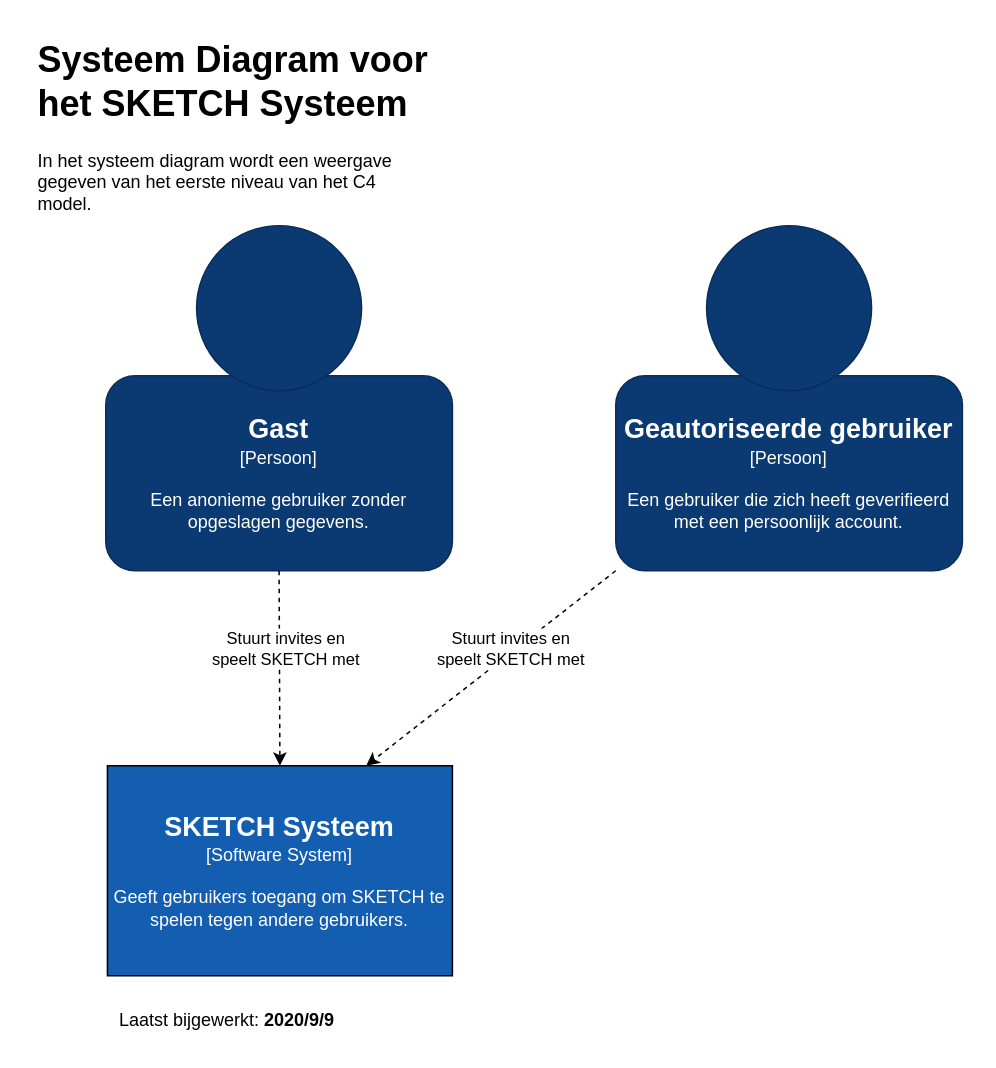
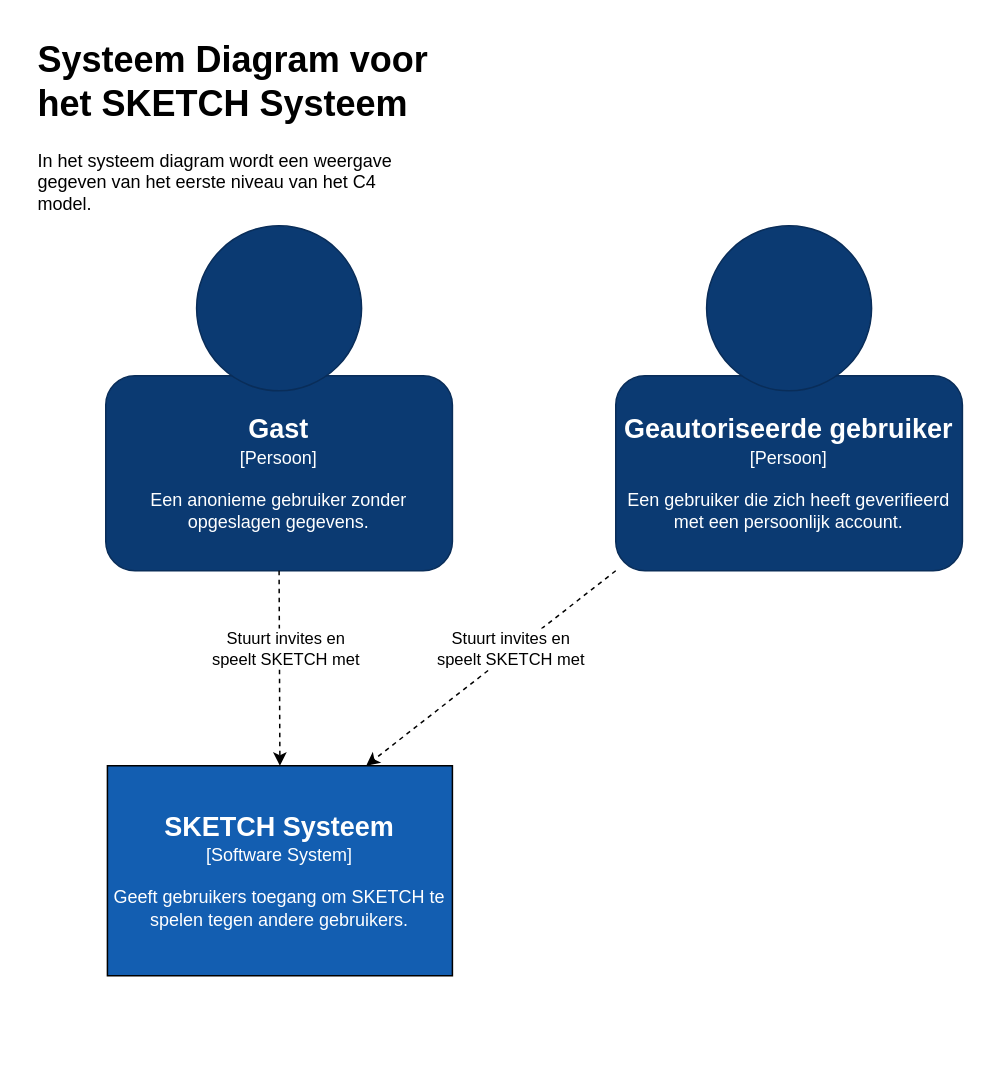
node "Laatst bijgewerkt: 2020/9/9": removed
